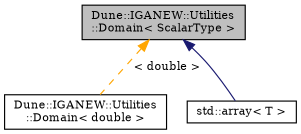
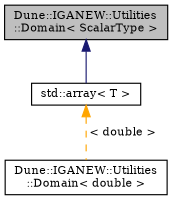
edge "Dune::IGANEW::Utilities ::Domain< double >" -> "Dune::IGANEW::Utilities ::Domain< ScalarType >": now "Dune::IGANEW::Utilities ::Domain< double >" -> "std::array< T >"
